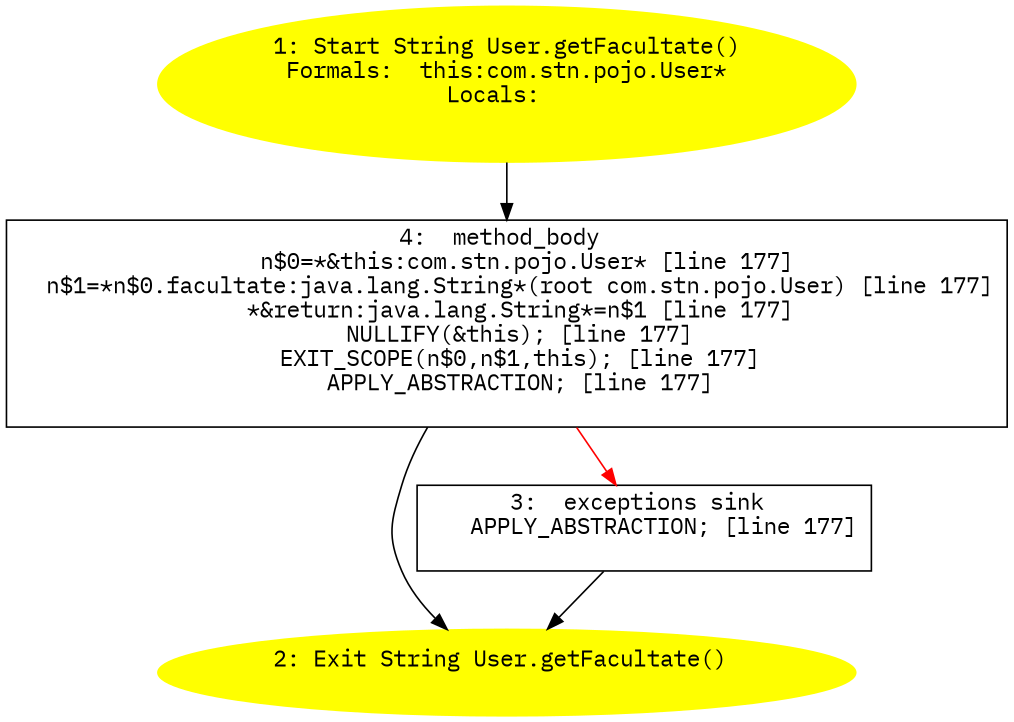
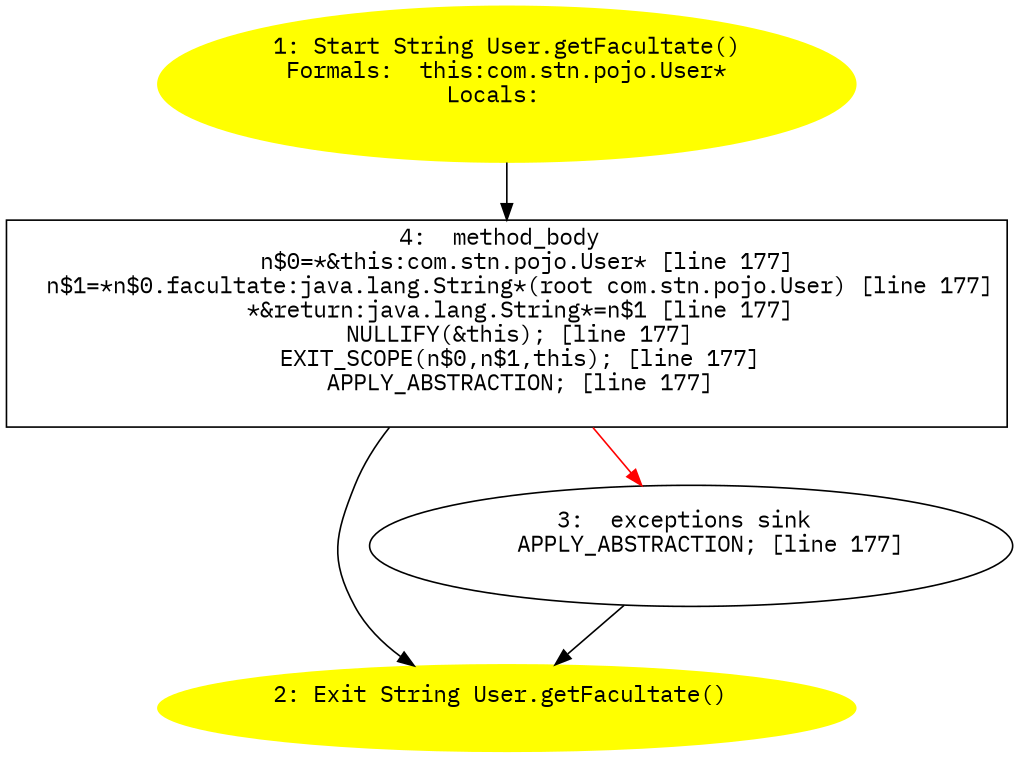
node "3:  exceptions sink APPLY_ABSTRACTION; [line 177]": shape box -> ellipse
